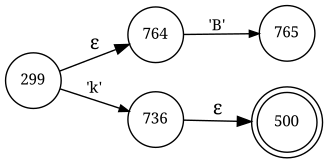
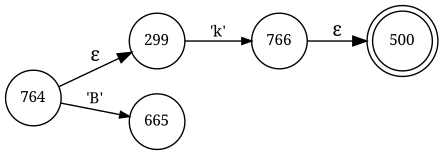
node "765": label "765" -> "665"
edge "299" -> "764": reversed
node "736": label "736" -> "766"
